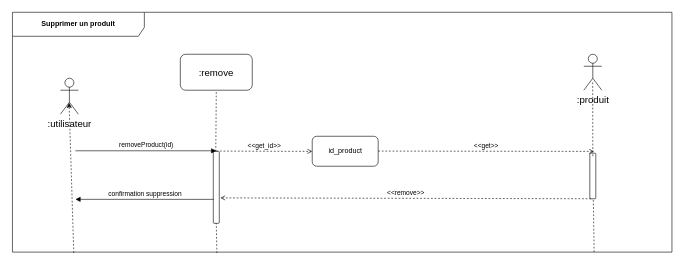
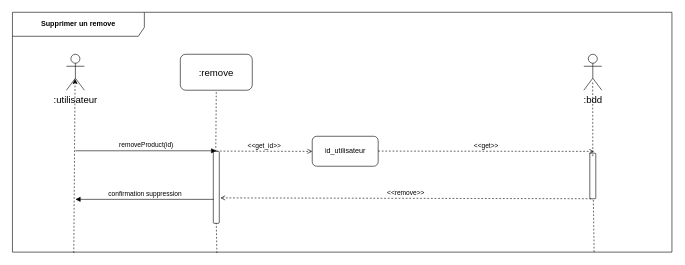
node "Supprimer un produit": label "Supprimer un produit" -> "Supprimer un remove"
node ":utilisateur": moved (69, 96) -> (75, 72)
node ":produit": label ":produit" -> ":bdd"
node "id_product": label "id_product" -> "id_utilisateur"
